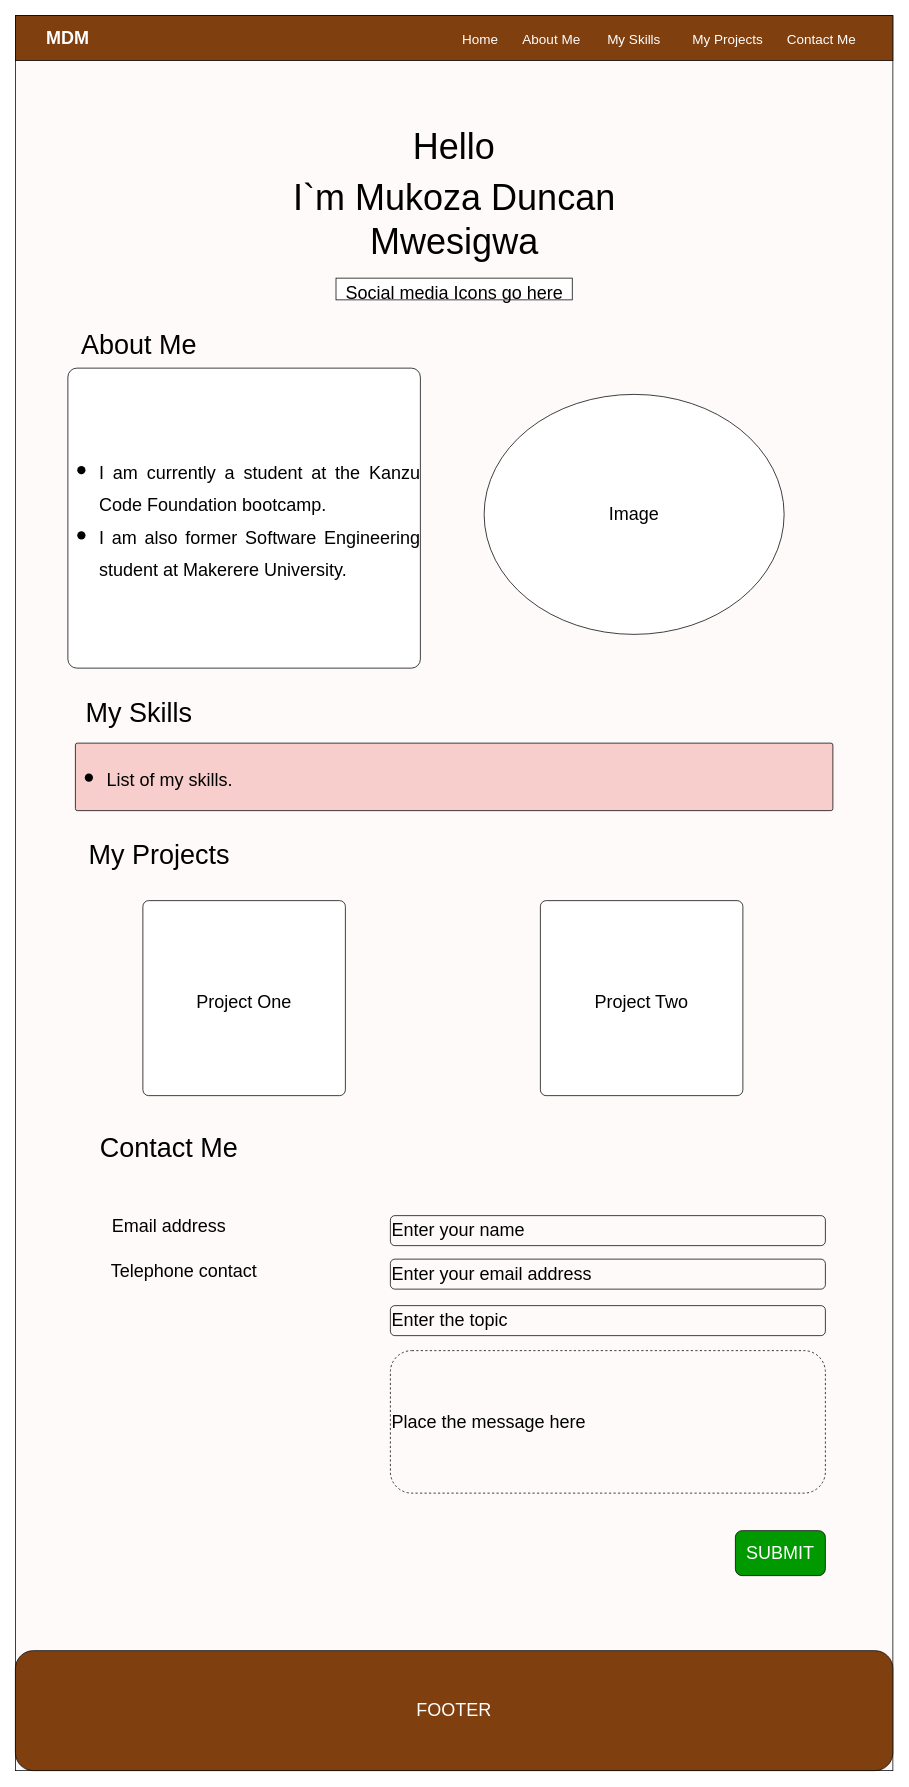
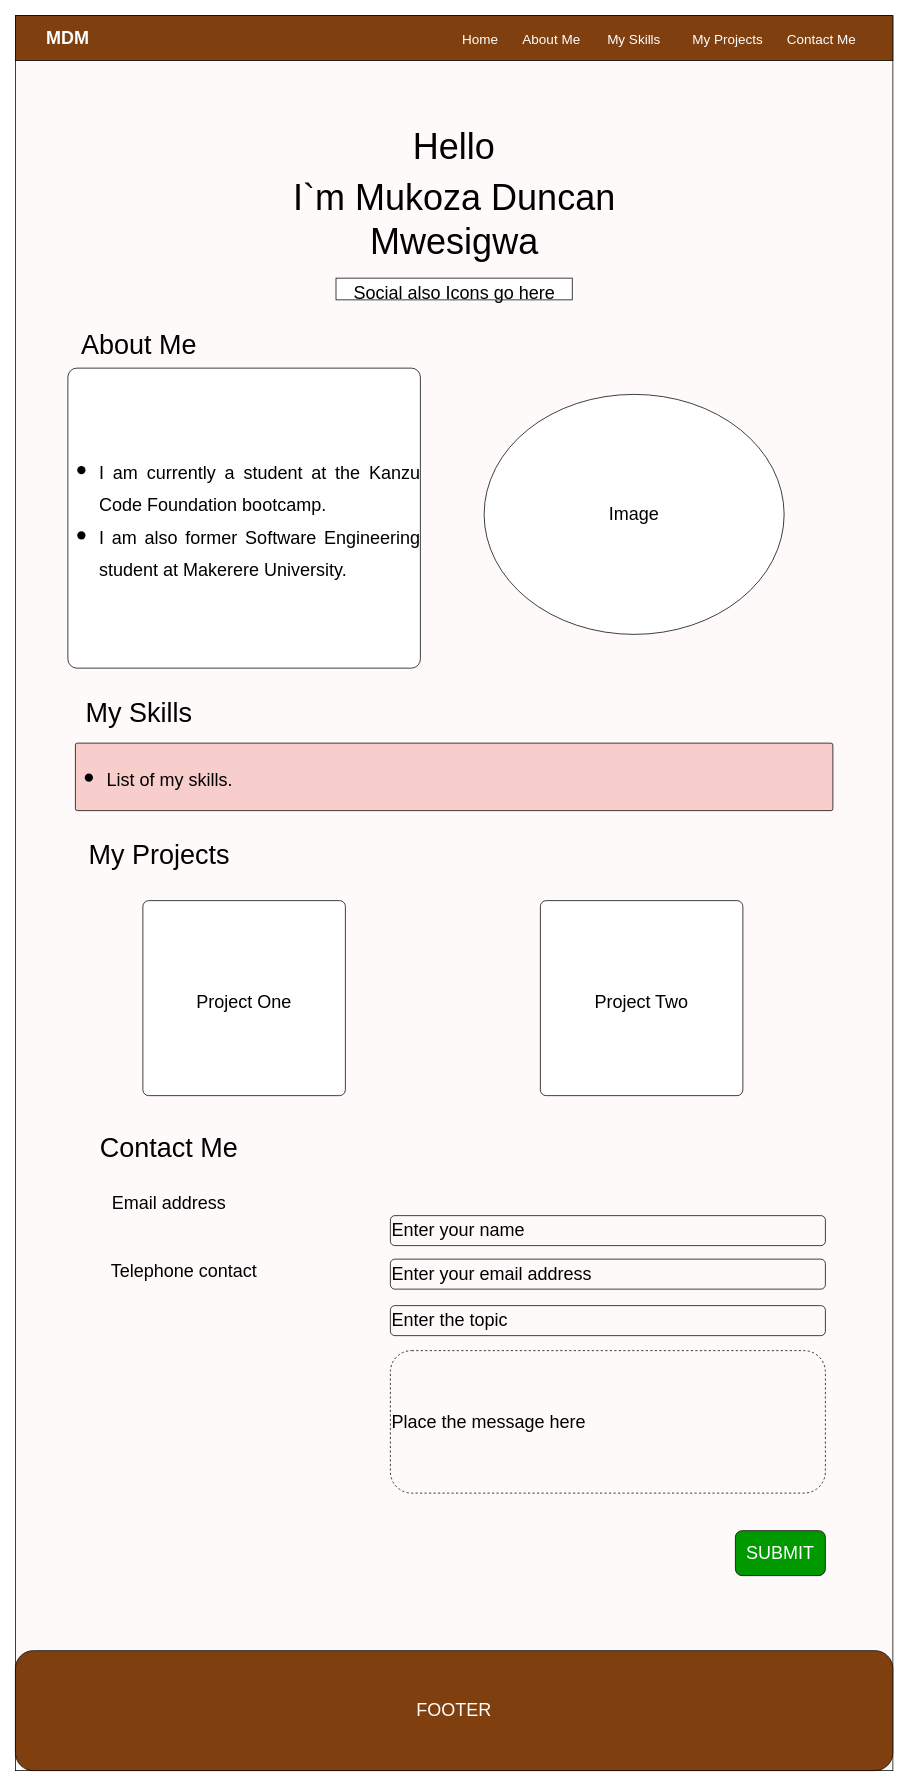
node "Social media Icons go here": label "Social media Icons go here" -> "Social also Icons go here"
node "Email address": moved (169, 1219) -> (169, 1197)
